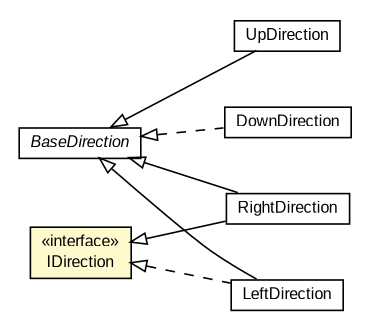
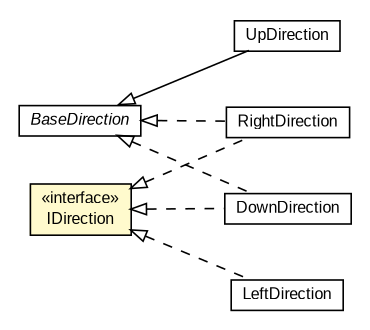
edge "RightDirection" -> "BaseDirection": style solid -> dashed
edge "DownDirection" -> "IDirection": added
edge "LeftDirection" -> "BaseDirection": removed
edge "RightDirection" -> "IDirection": style solid -> dashed
